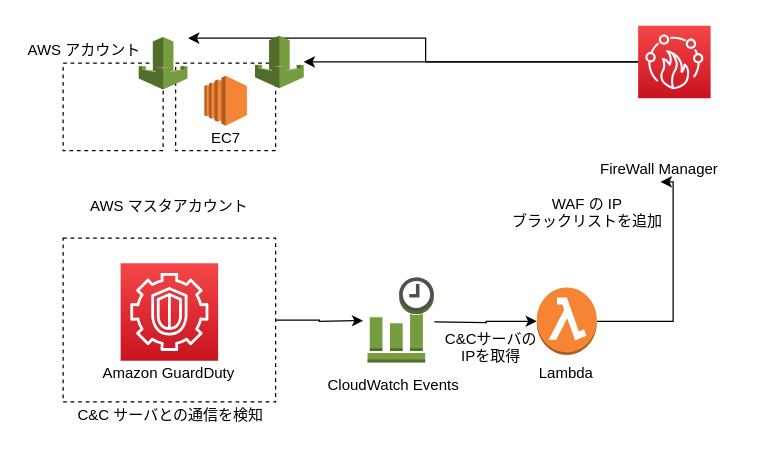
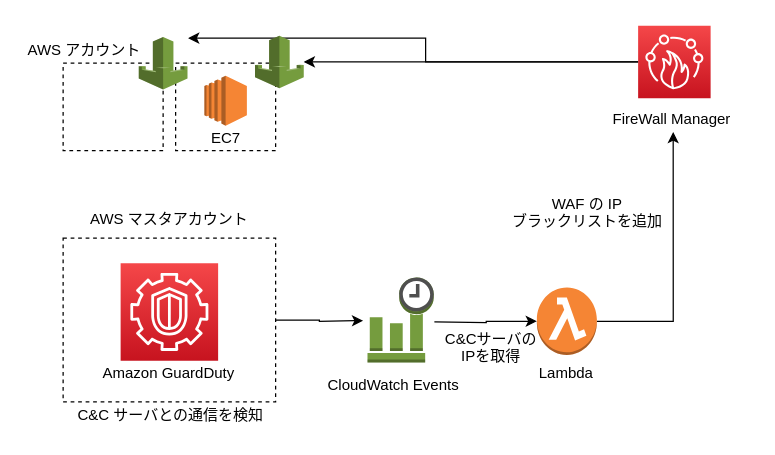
node "FireWall Manager": moved (667, 169) -> (679, 119)
node "AWS マスタアカウント": moved (176, 207) -> (176, 219)
